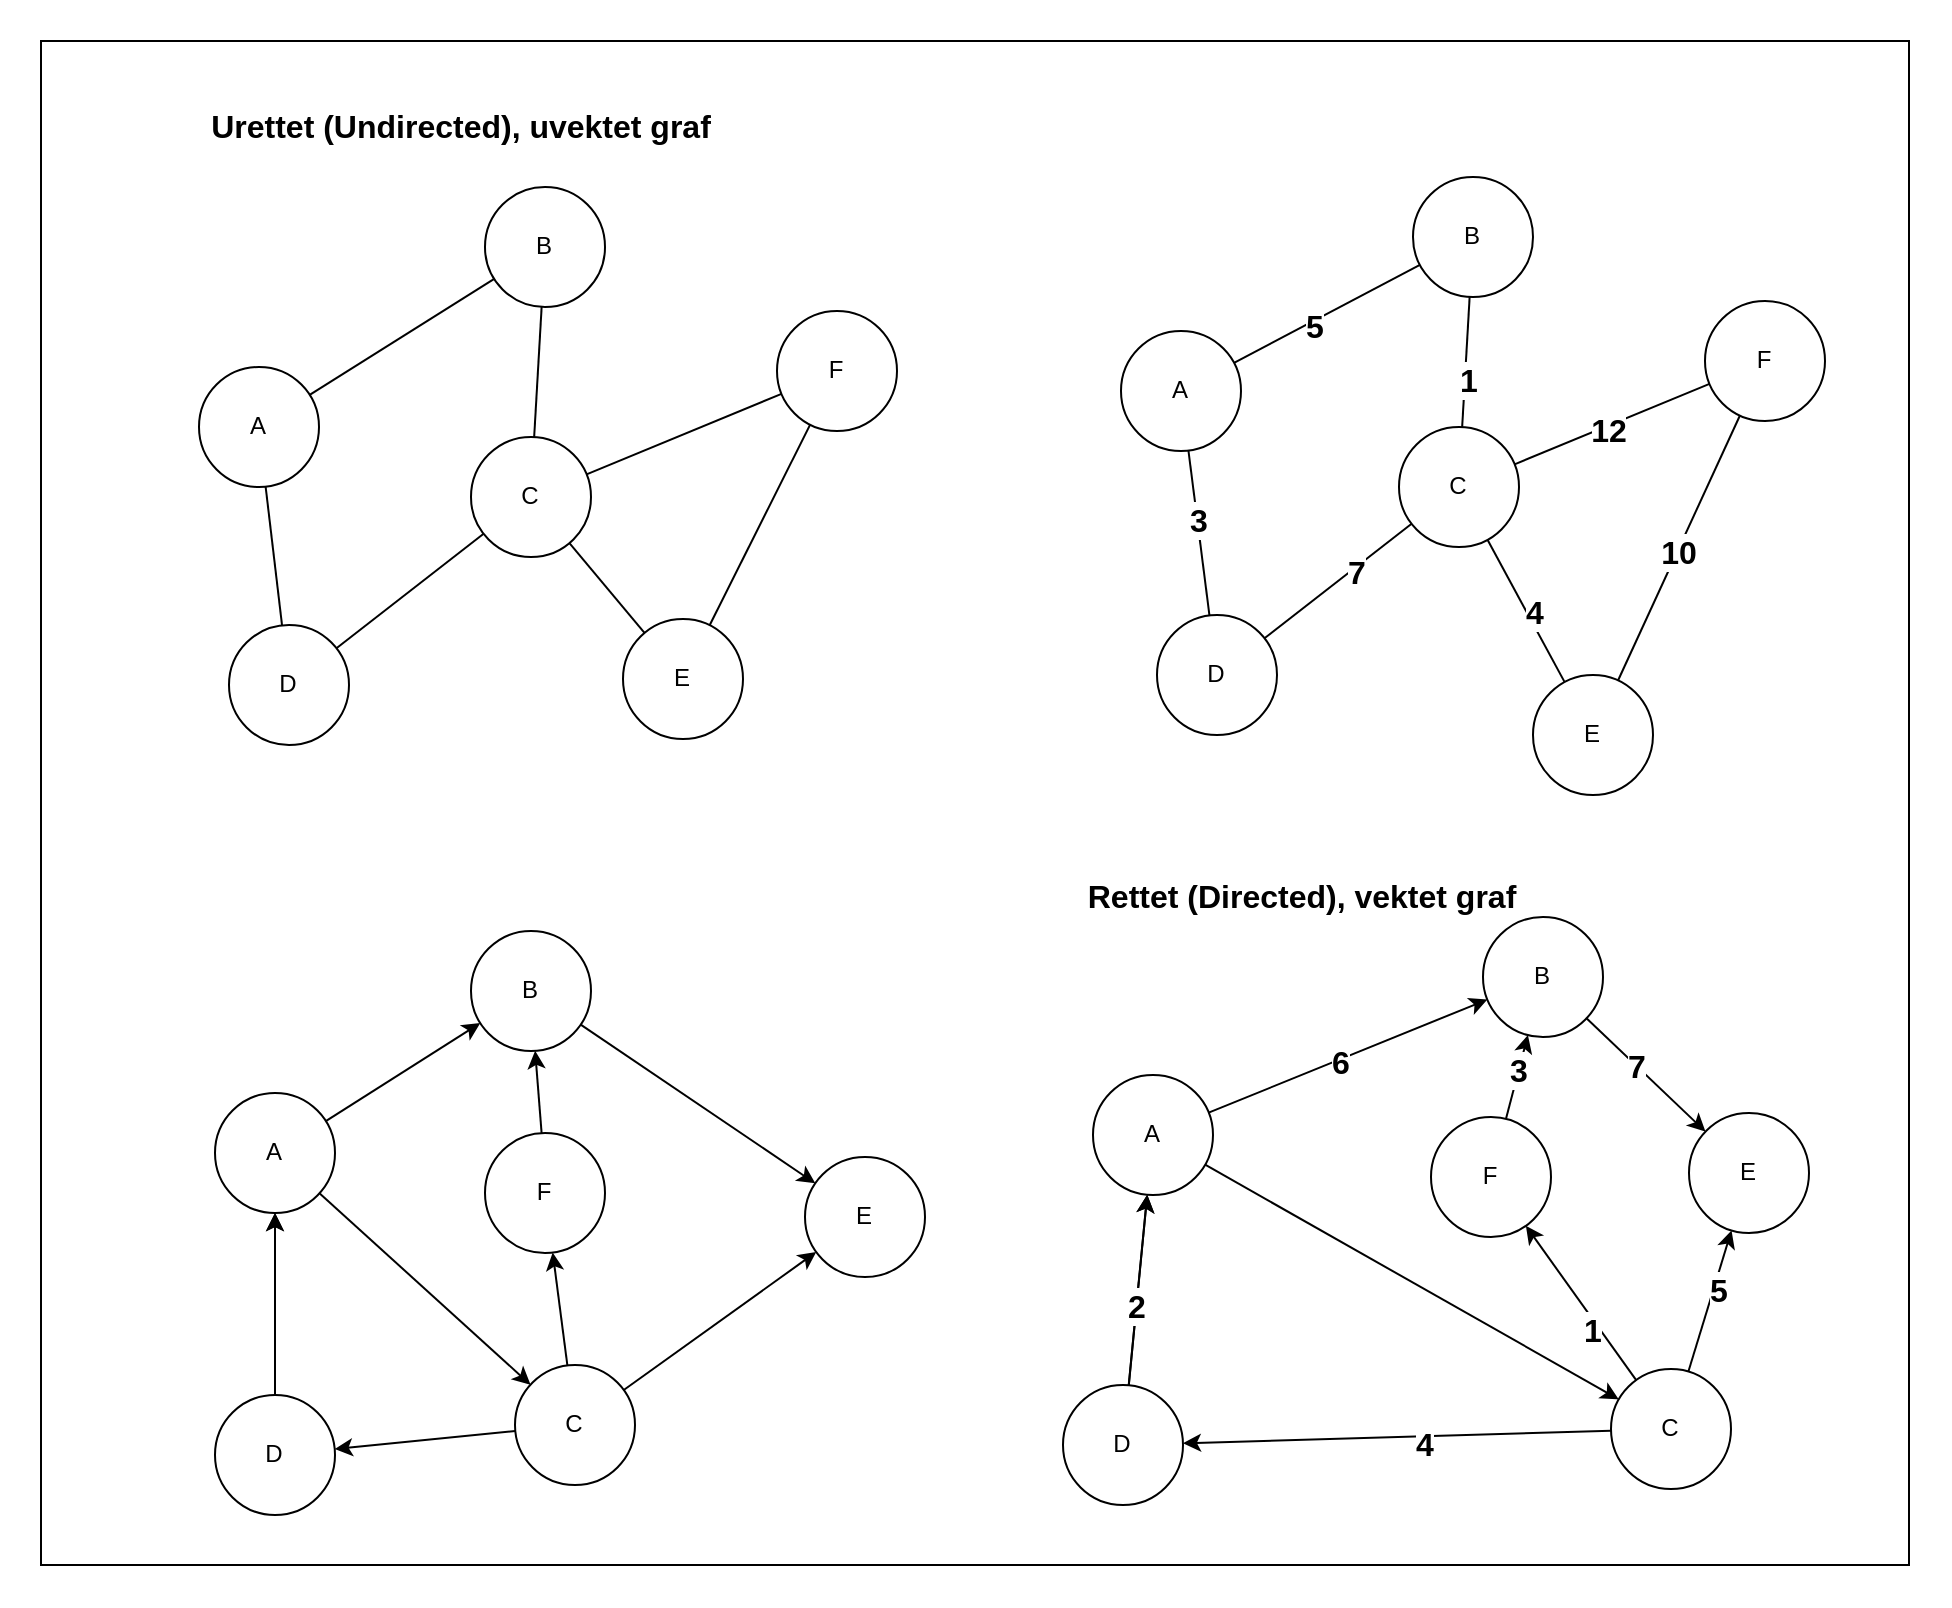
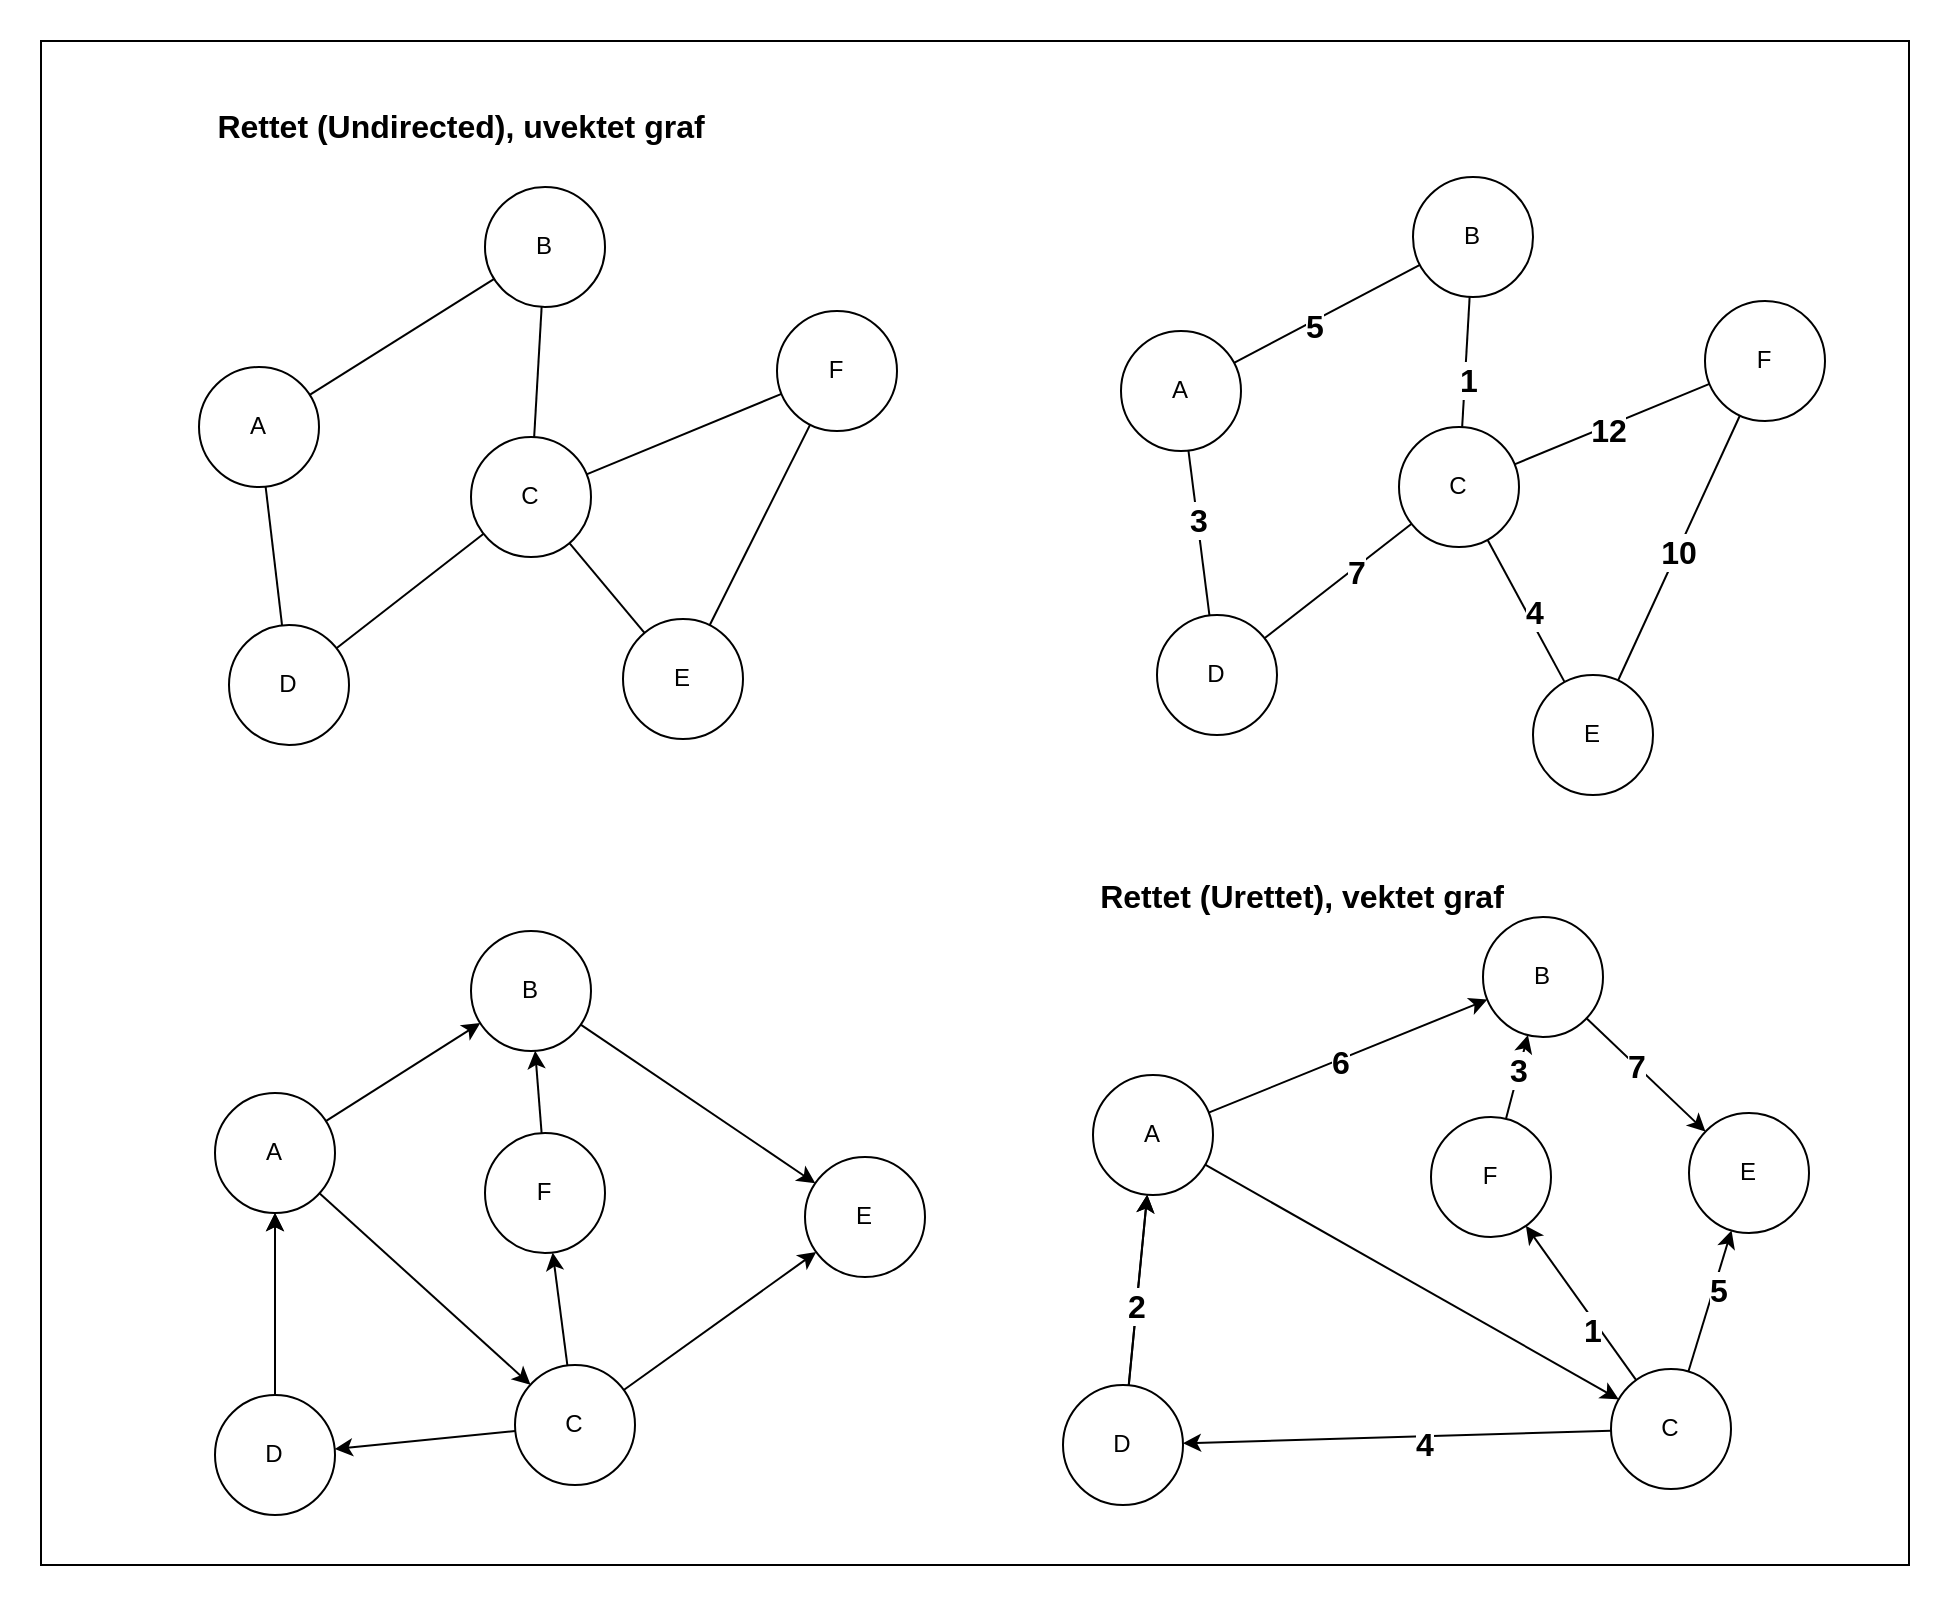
node "Urettet (Undirected), uvektet graf": label "Urettet (Undirected), uvektet graf" -> "Rettet (Undirected), uvektet graf"
node "Rettet (Directed), vektet graf": label "Rettet (Directed), vektet graf" -> "Rettet (Urettet), vektet graf"
